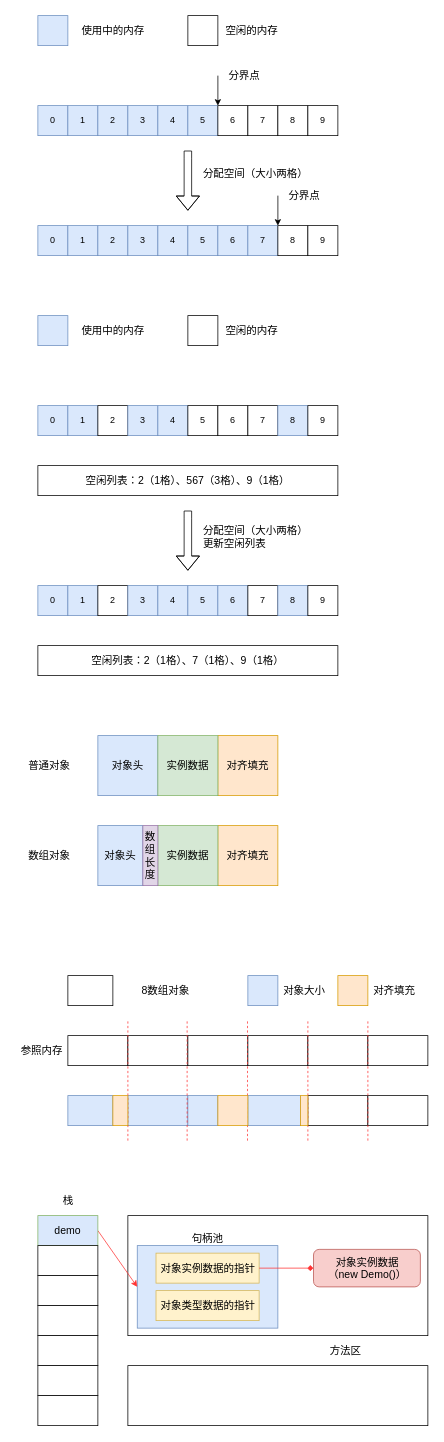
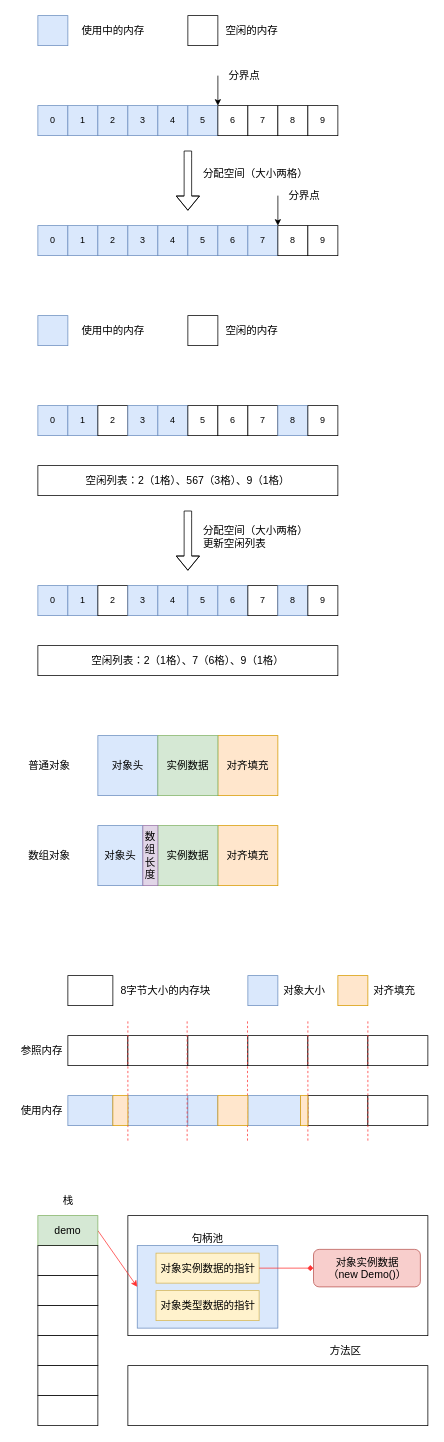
node "空闲列表：2（1格）、7（1格）、9（1格）": label "空闲列表：2（1格）、7（1格）、9（1格）" -> "空闲列表：2（1格）、7（6格）、9（1格）"
node "8数组对象": label "8数组对象" -> "8字节大小的内存块"
node "使用内存": added
node "demo": fillcolor #dae8fc -> #d5e8d4
